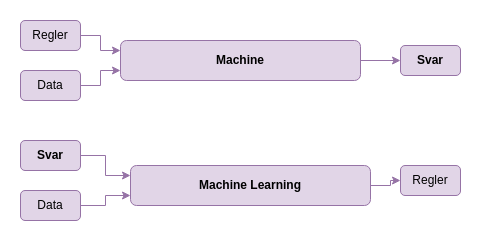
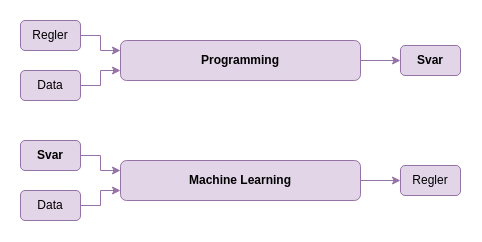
node "Machine": label "Machine" -> "Programming"
node "Machine Learning": moved (251, 186) -> (241, 181)
